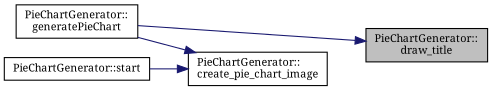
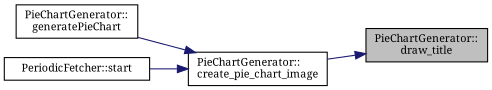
edge "PieChartGenerator:: generatePieChart" -> "PieChartGenerator:: draw_title": now "PieChartGenerator:: create_pie_chart_image" -> "PieChartGenerator:: draw_title"
node "PieChartGenerator::start": label "PieChartGenerator::start" -> "PeriodicFetcher::start"
